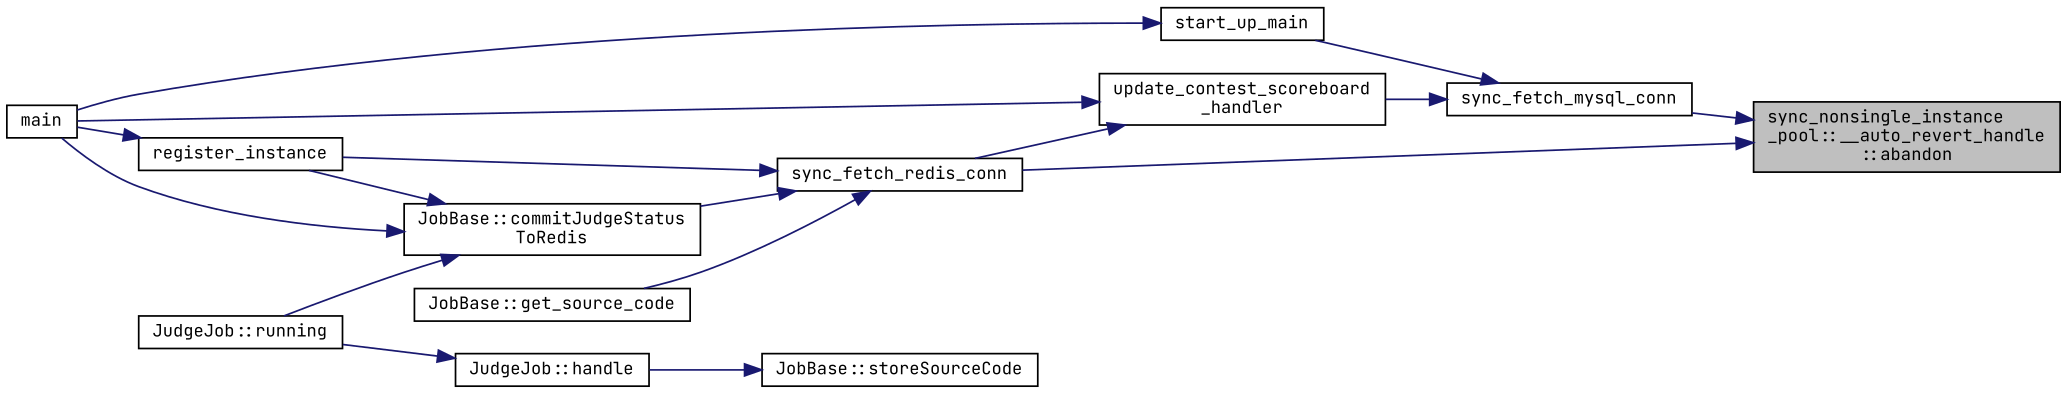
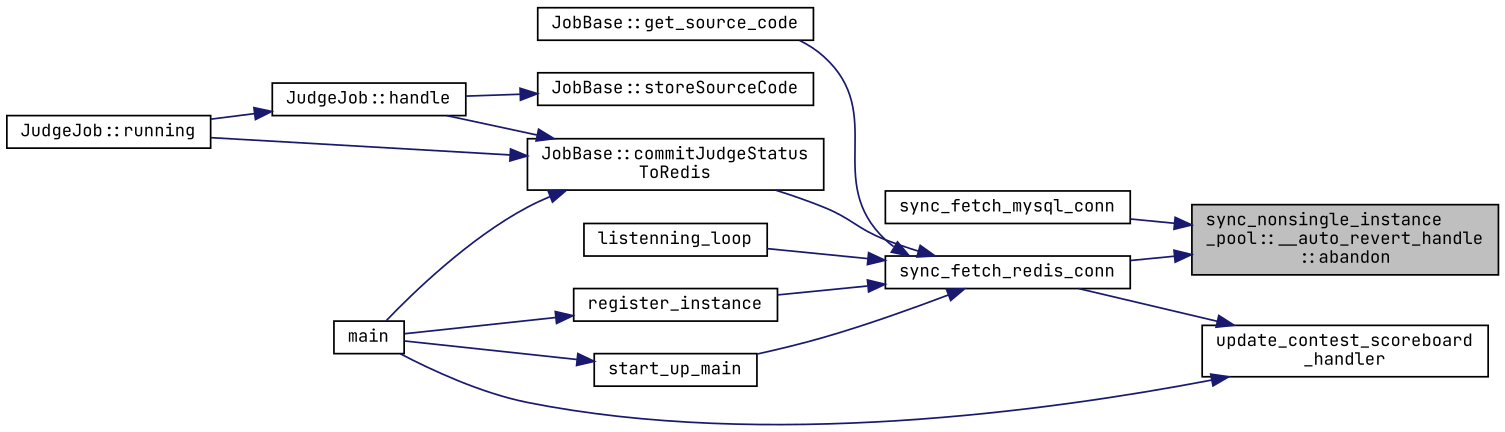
edge "start_up_main" -> "sync_fetch_mysql_conn": now "start_up_main" -> "sync_fetch_redis_conn"
edge "update_contest_scoreboard _handler" -> "sync_fetch_mysql_conn": removed
edge "register_instance" -> "JobBase::commitJudgeStatus ToRedis": now "JudgeJob::handle" -> "JobBase::commitJudgeStatus ToRedis"
node "listenning_loop": added
